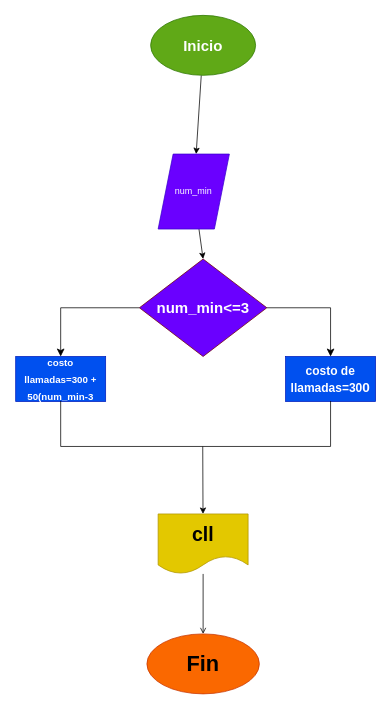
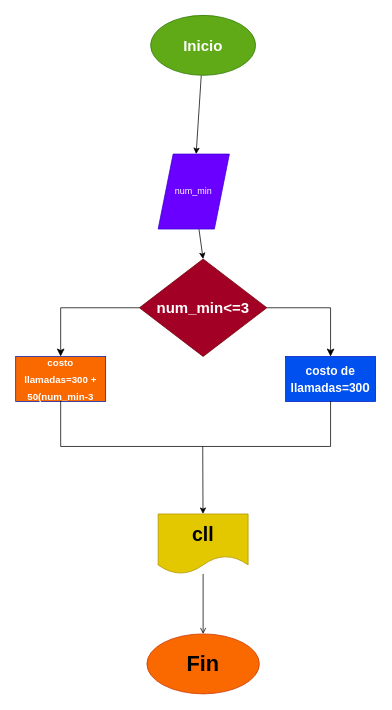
node "num_min<=3": fillcolor #6a00ff -> #a20025
node "costo llamadas=300 + 50(num_min-3": fillcolor #0050ef -> #fa6800
